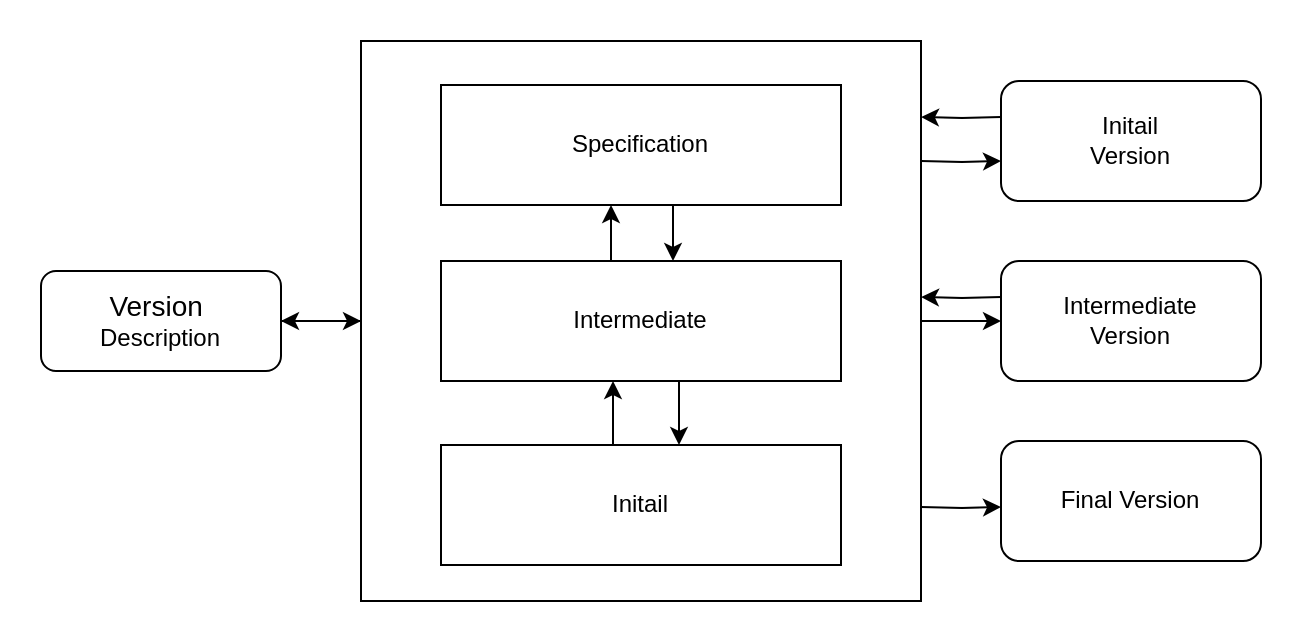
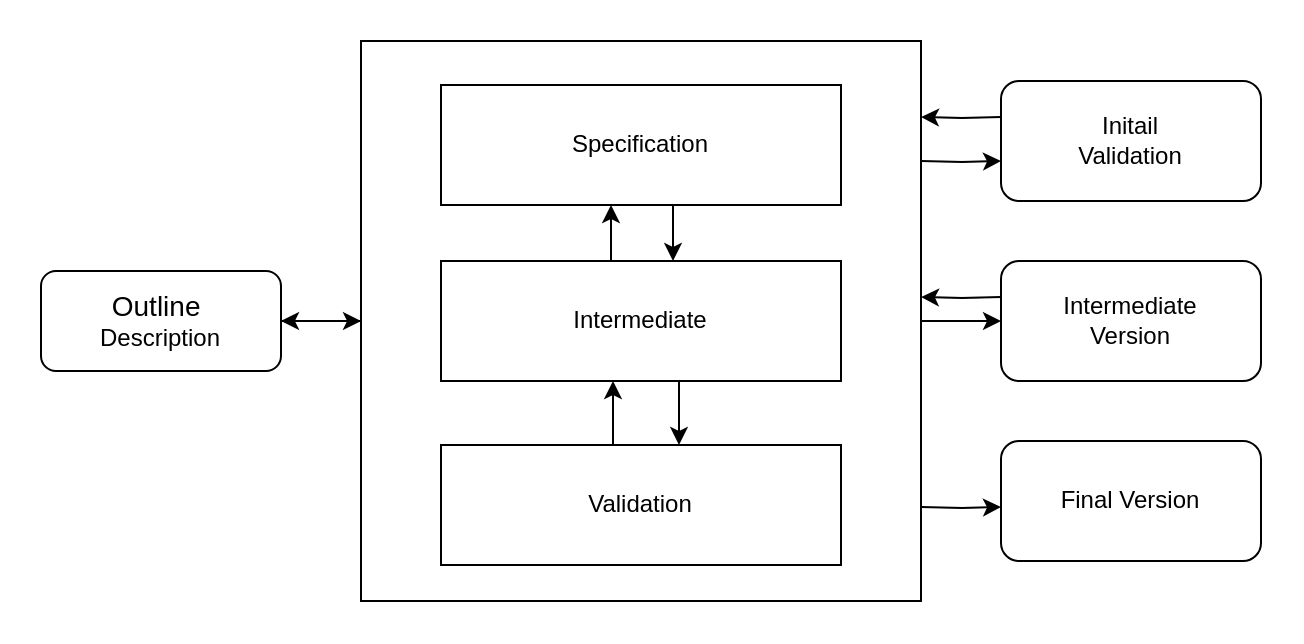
node "Initail Version": label "Initail Version" -> "Initail Validation"
node "Version Description": label "Version Description" -> "Outline Description"
node "Initail": label "Initail" -> "Validation"
